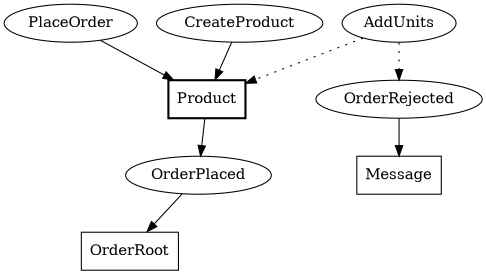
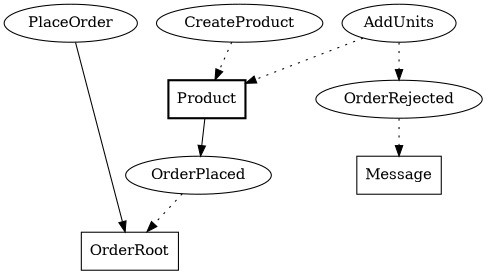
edge "CreateProduct" -> "Product": style solid -> dotted
edge "PlaceOrder" -> "Product": now "PlaceOrder" -> "OrderRoot"
edge "OrderRejected" -> "Message": style solid -> dotted
edge "OrderPlaced" -> "OrderRoot": style solid -> dotted
